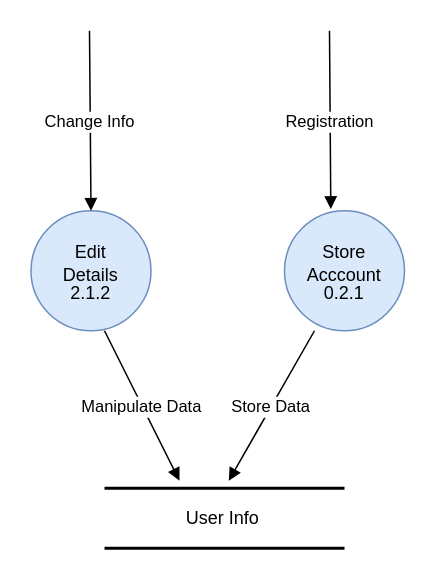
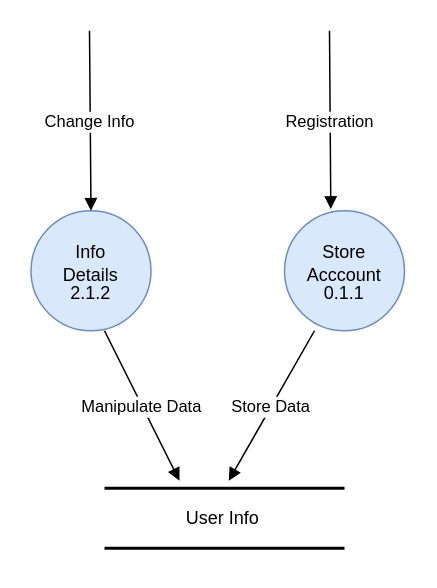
node "Edit Details": label "Edit Details" -> "Info Details"
node "0.2.1": label "0.2.1" -> "0.1.1"
